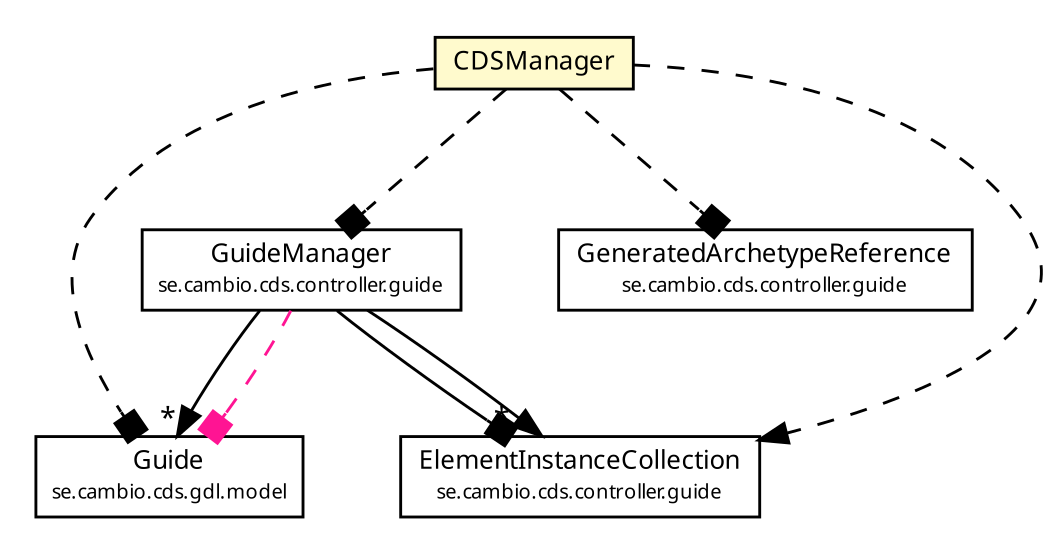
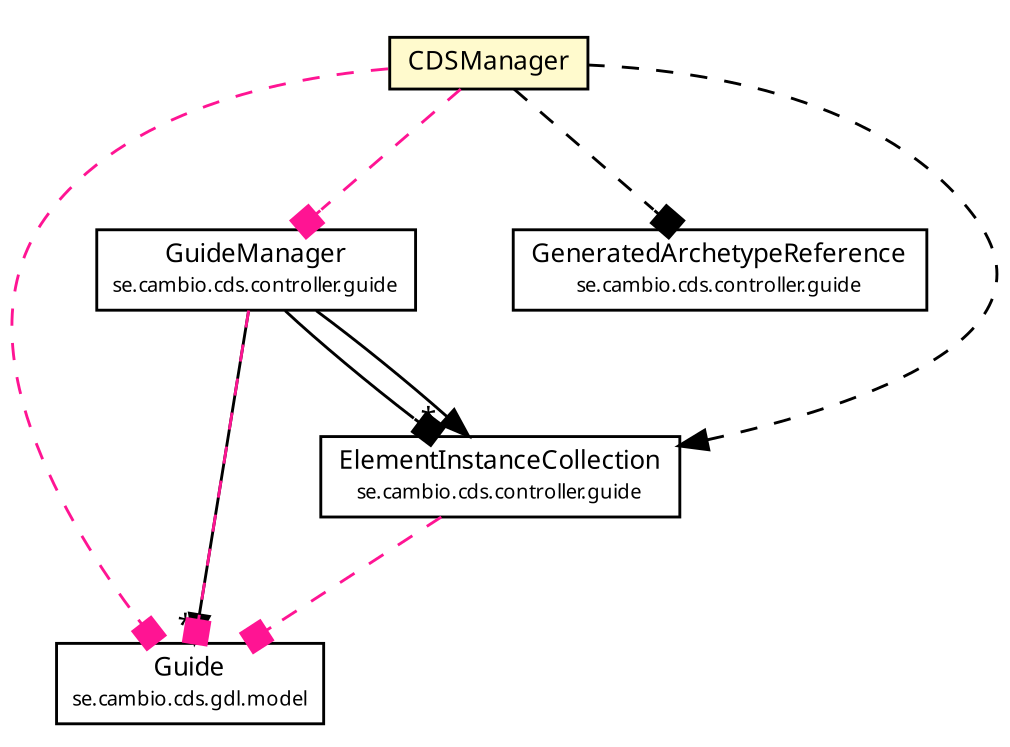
edge "CDSManager" -> "GuideManager": color black -> deeppink
edge "CDSManager" -> "Guide": color black -> deeppink
edge "ElementInstanceCollection" -> "Guide": added
